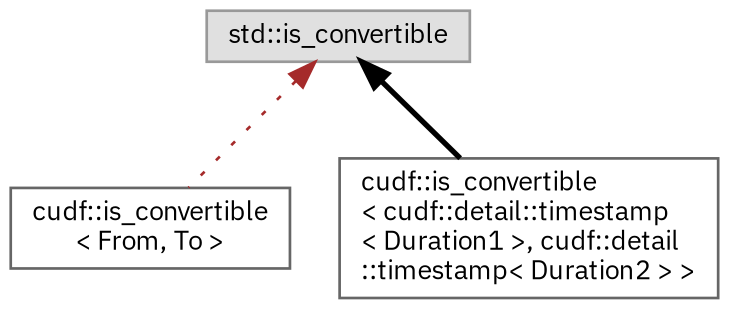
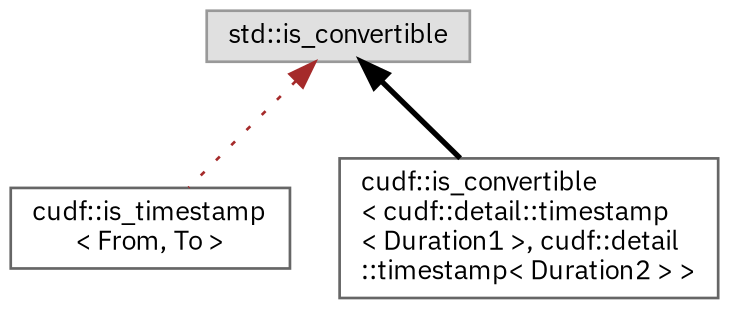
node "cudf::is_convertible < From, To >": label "cudf::is_convertible < From, To >" -> "cudf::is_timestamp < From, To >"
